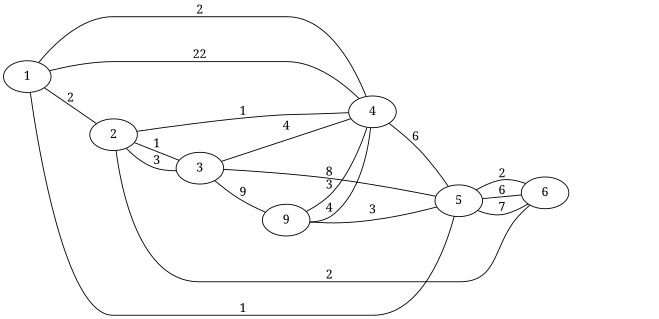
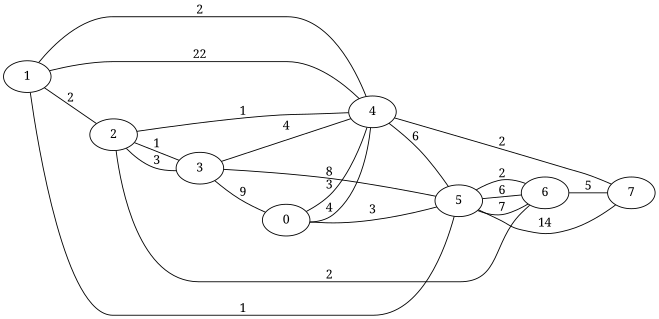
node "7": added
node "9": label "9" -> "0"
